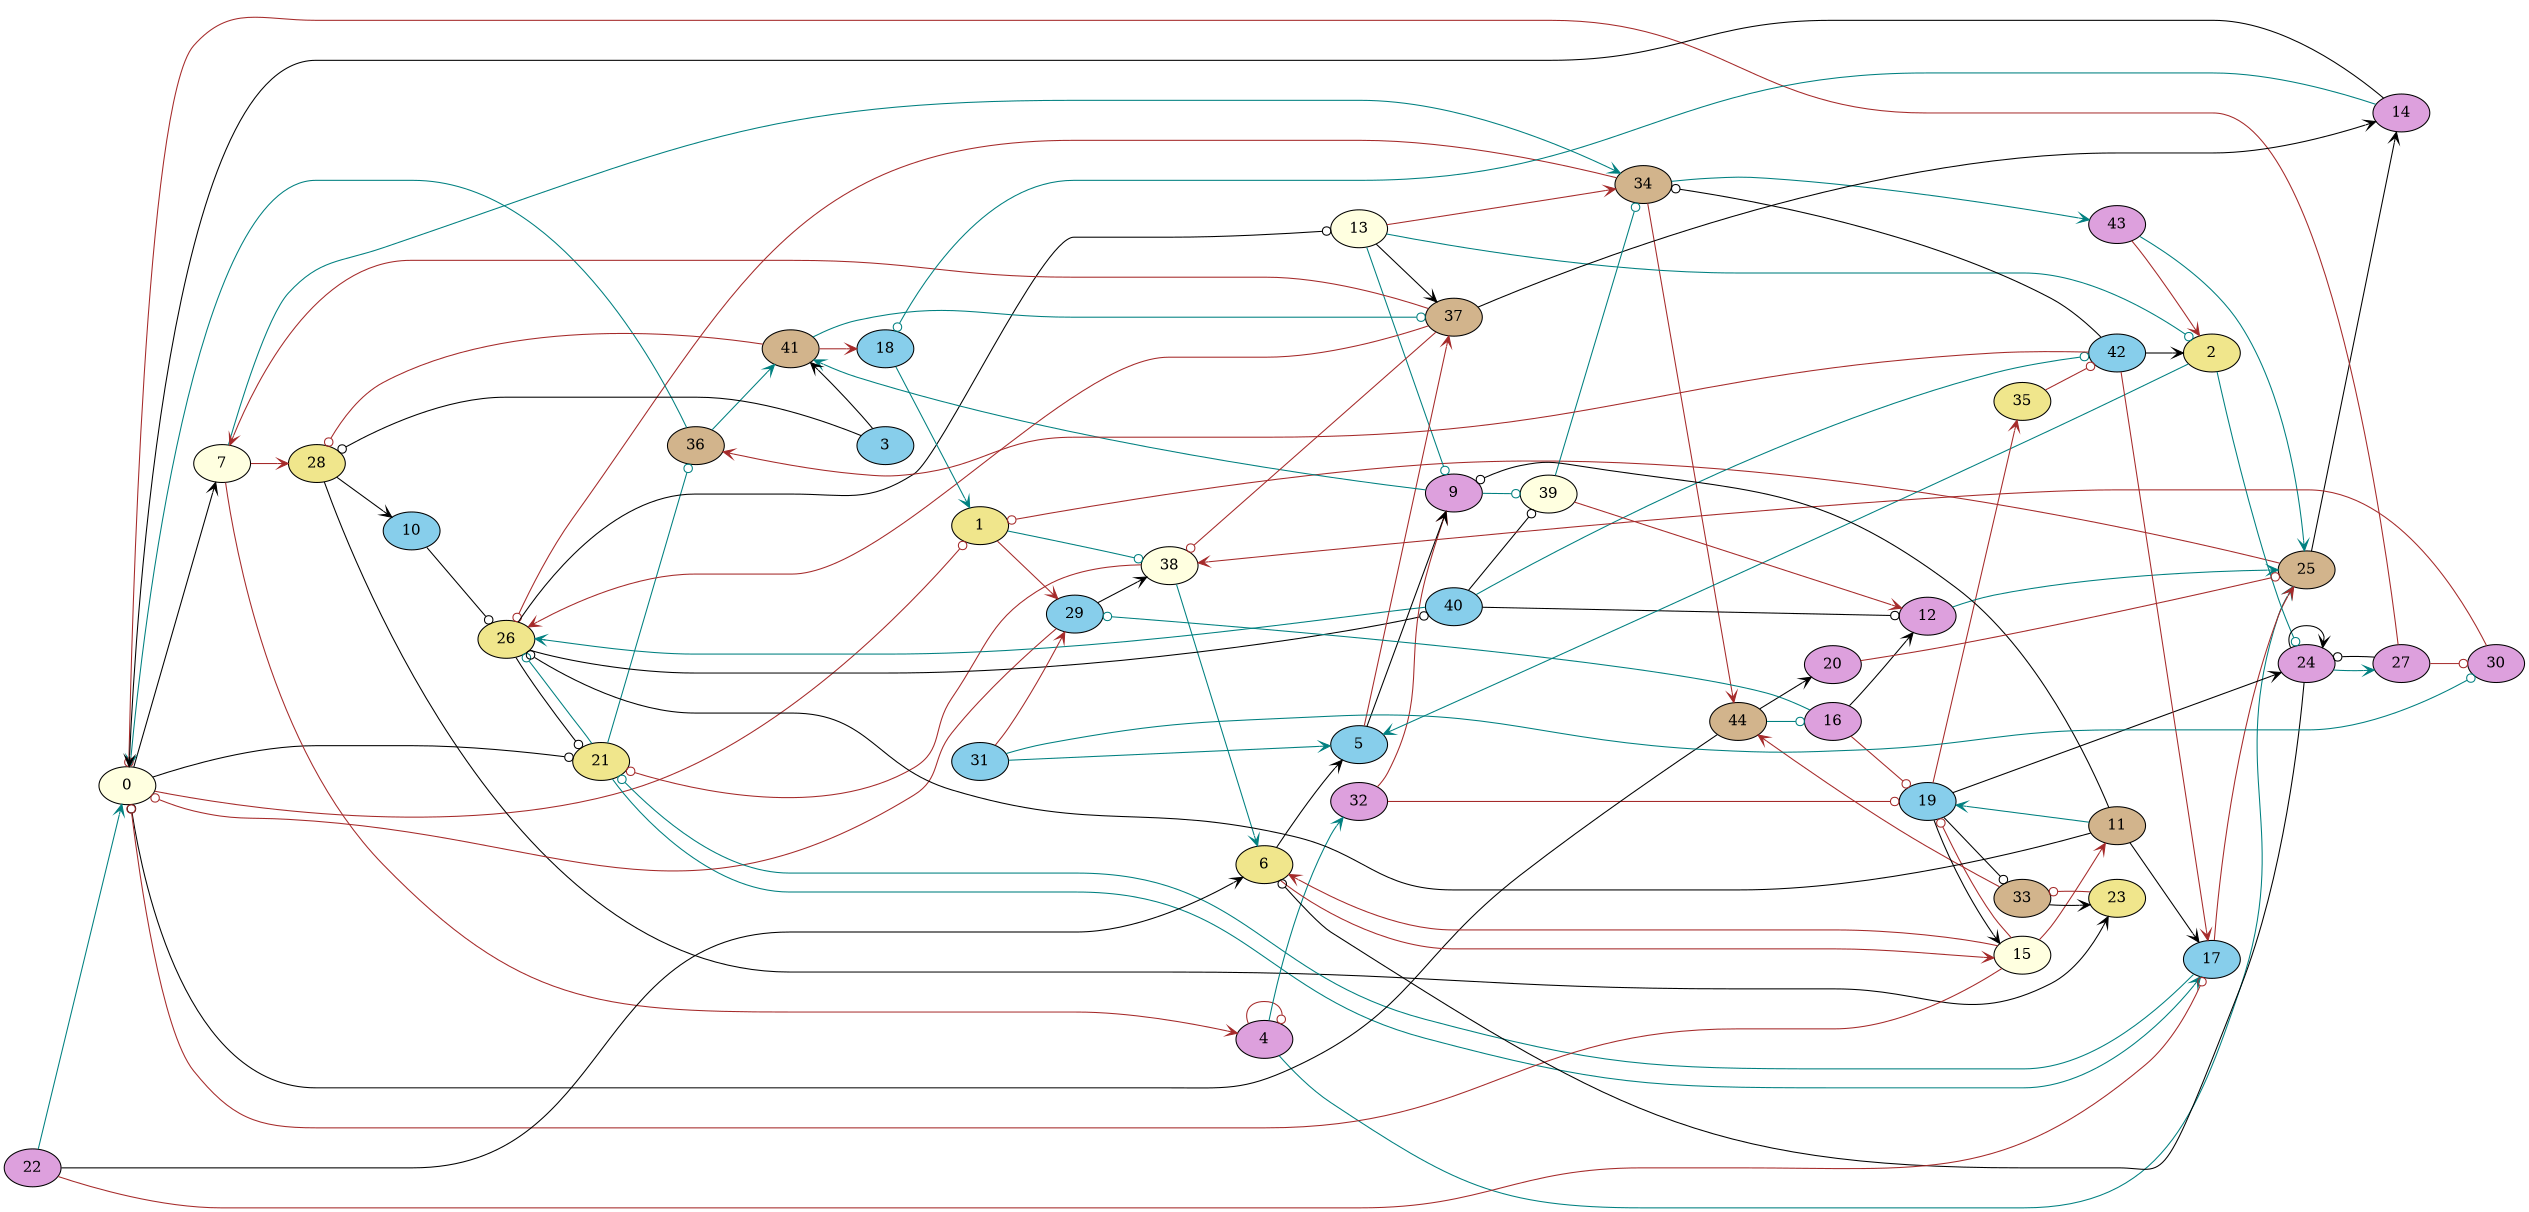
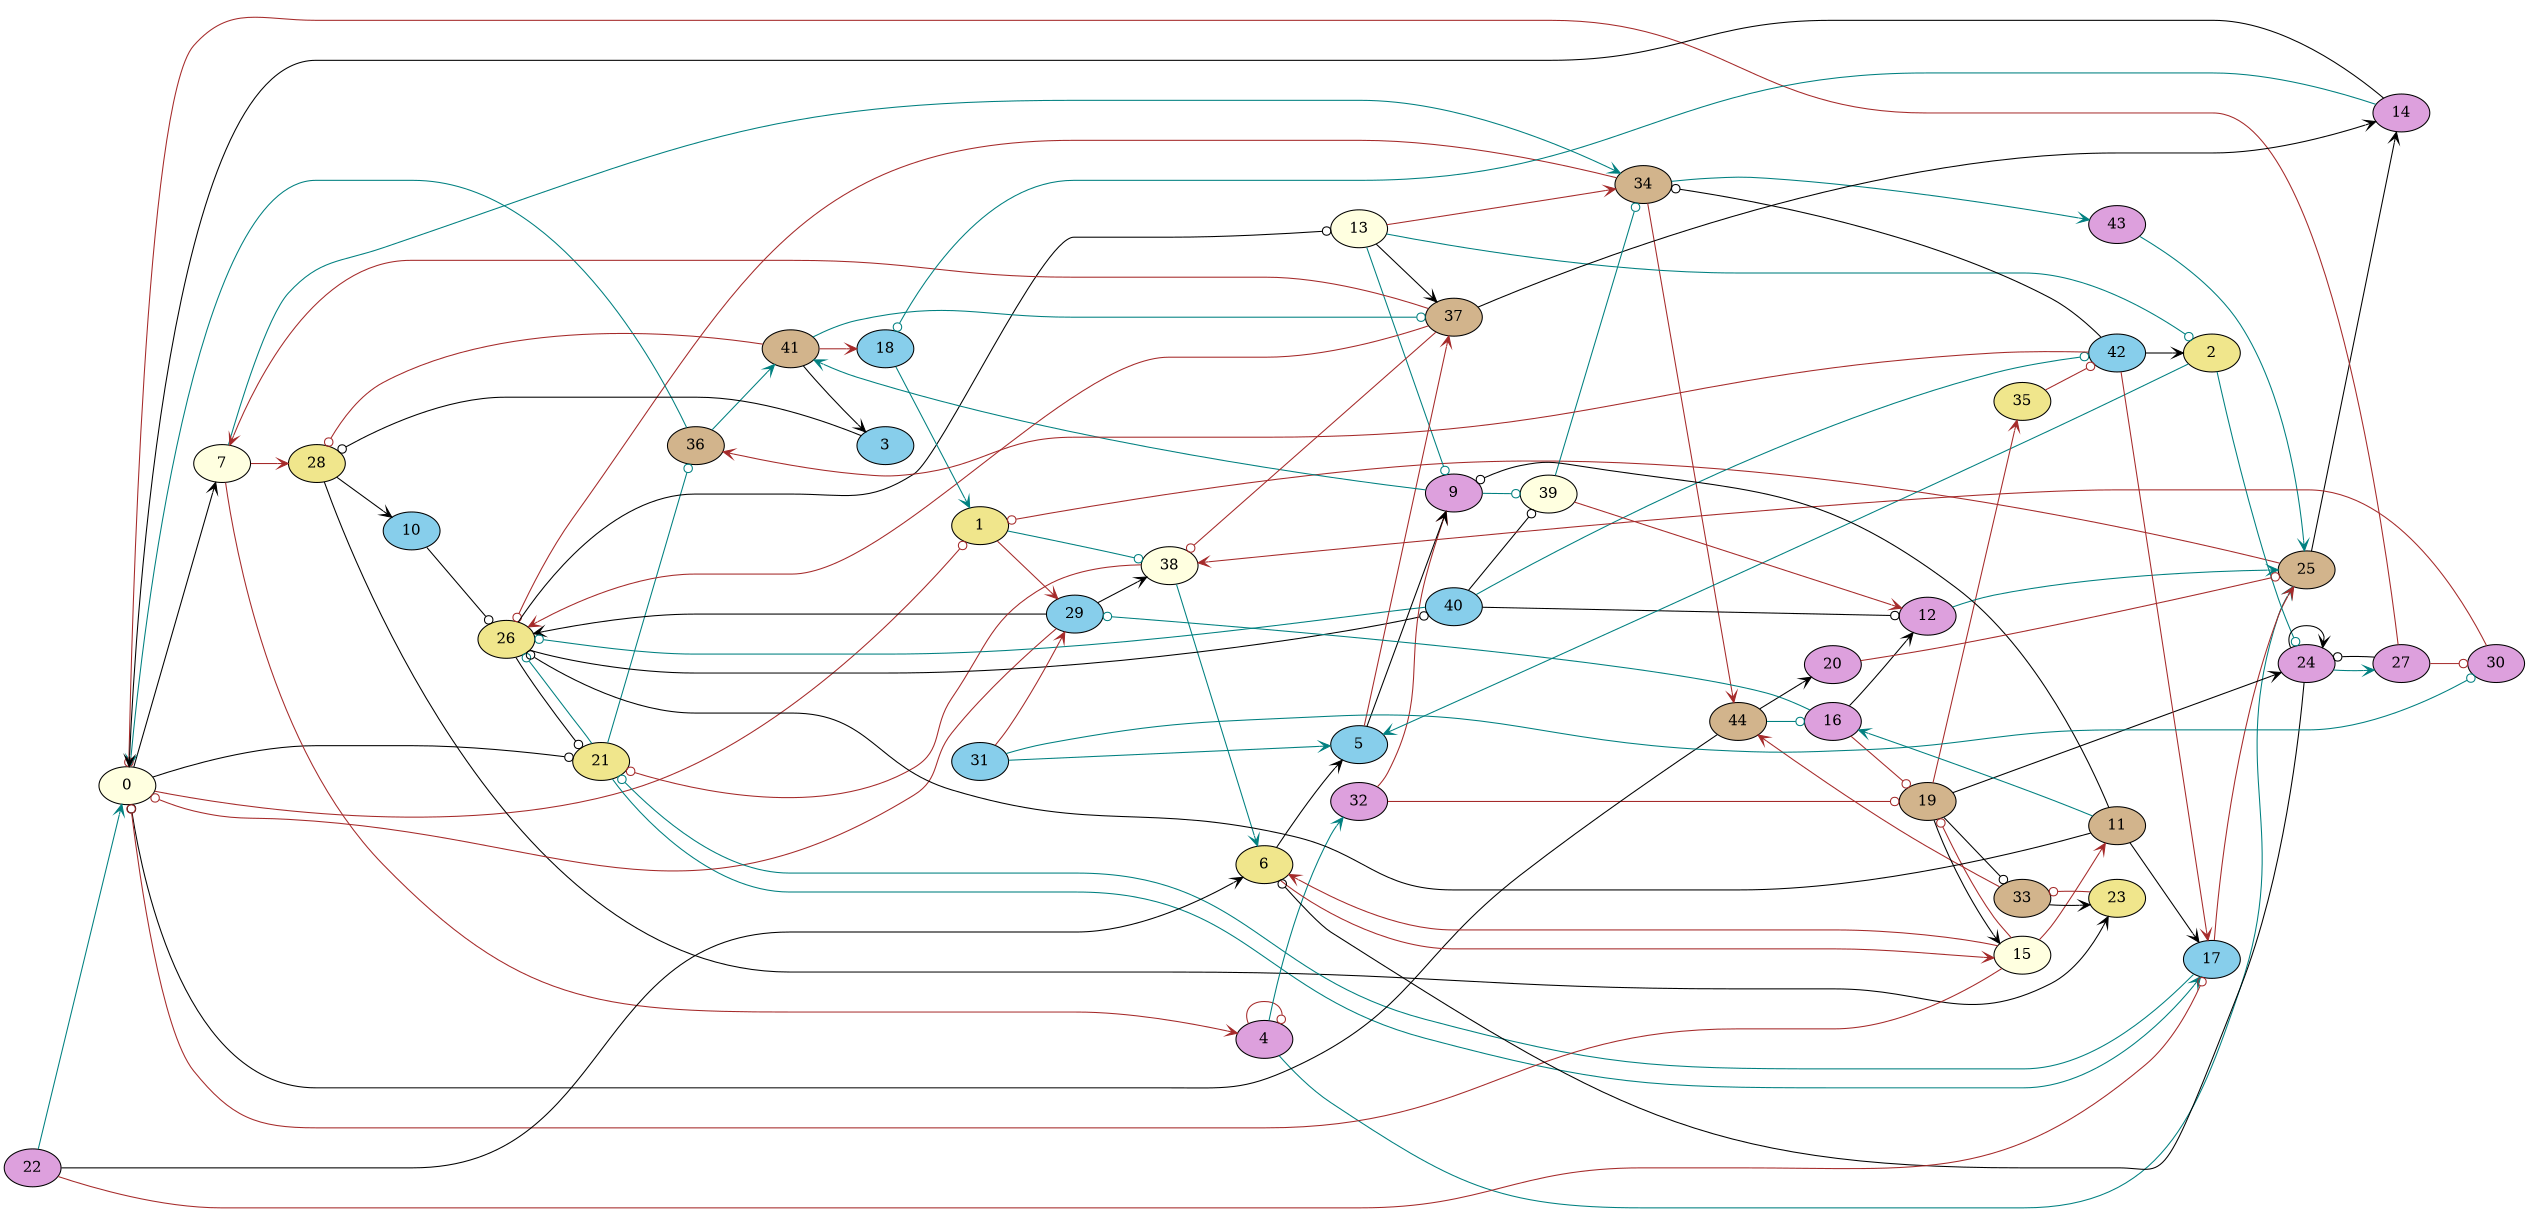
edge "43" -> "2": removed
edge "3" -> "41": reversed
edge "29" -> "26": added
edge "40" -> "26": arrowhead vee -> odot
node "19": fillcolor skyblue -> tan
edge "11" -> "19": now "11" -> "16"
